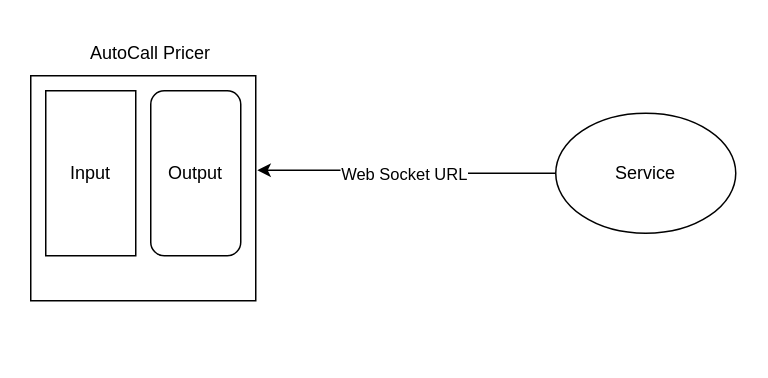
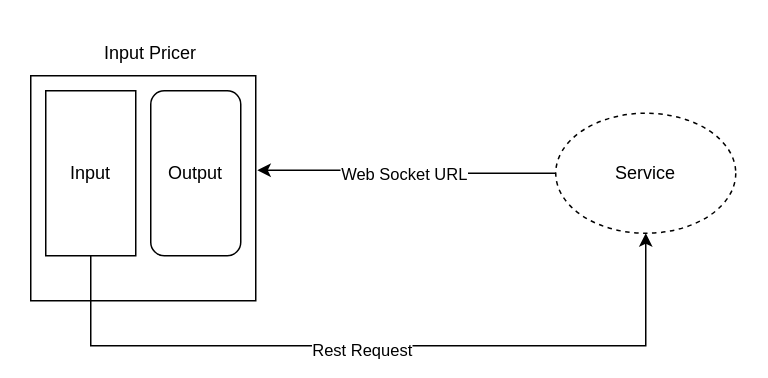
node "AutoCall Pricer": label "AutoCall Pricer" -> "Input Pricer"
node "Service": style solid -> dashed
edge "Input" -> "Service": added, label "Rest Request"
